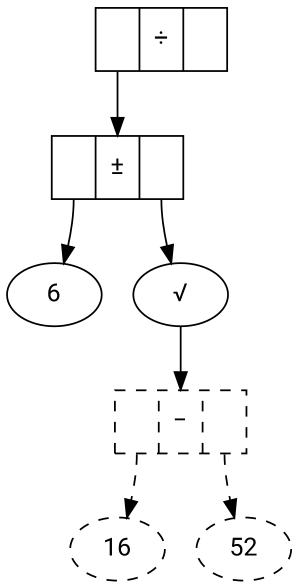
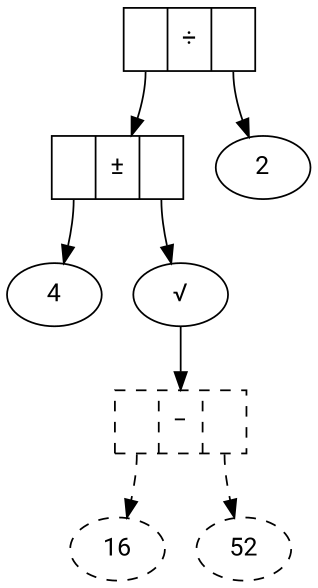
node "2": added
node "6": label "6" -> "4"
